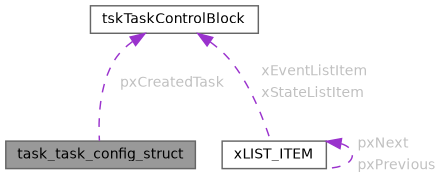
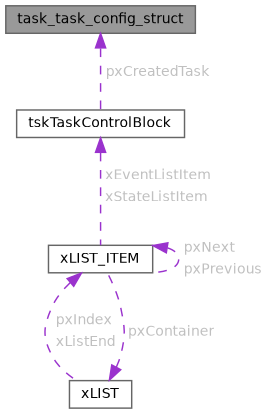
edge "task_task_config_struct" -> "tskTaskControlBlock": reversed
node "xLIST": added
